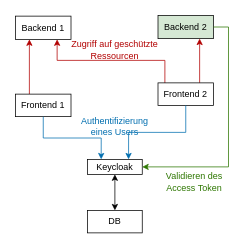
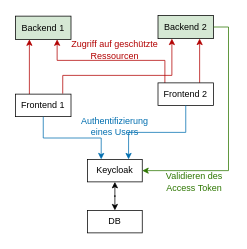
node "Backend 1": fillcolor #ffffff -> #d5e8d4
edge "Frontend 1" -> "Backend 2": added
node "Keycloak": size 55x15 -> 55x23
